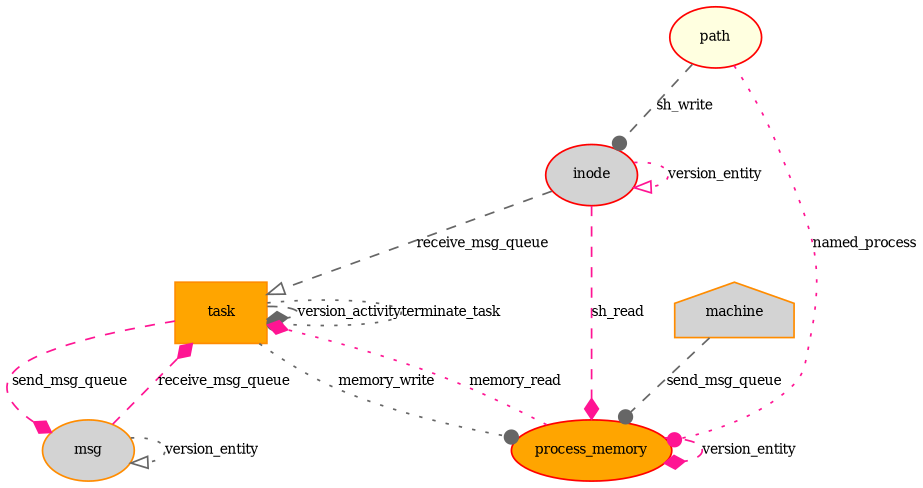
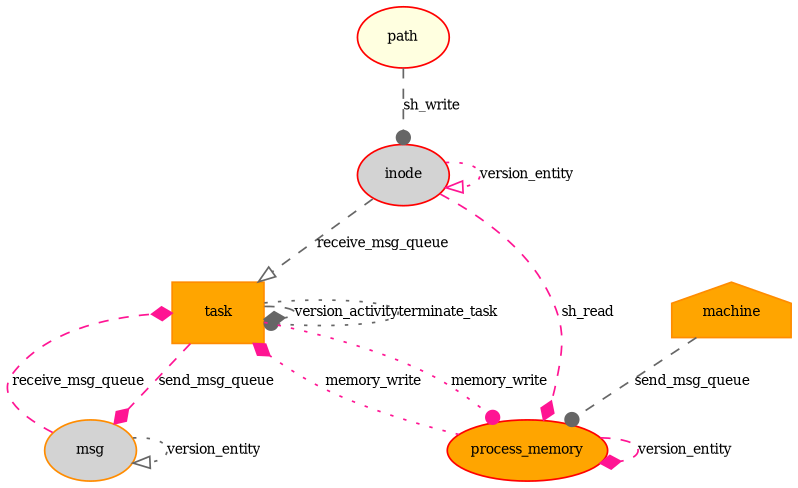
edge "path" -> "process_memory": removed, label "named_process"
node "machine": fillcolor lightgrey -> orange
edge "process_memory" -> "task": label "memory_read" -> "memory_write"
edge "task" -> "process_memory": color gray40 -> deeppink
